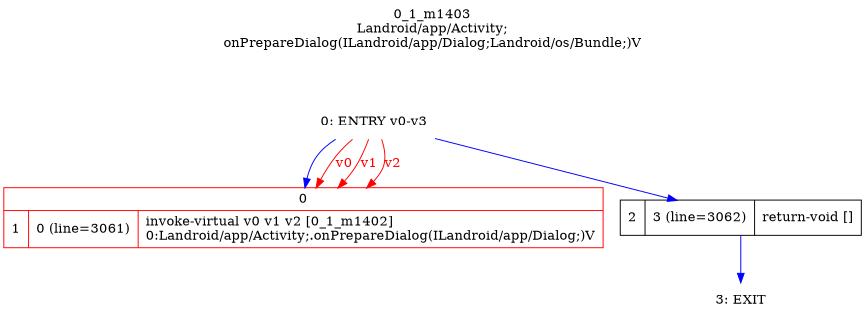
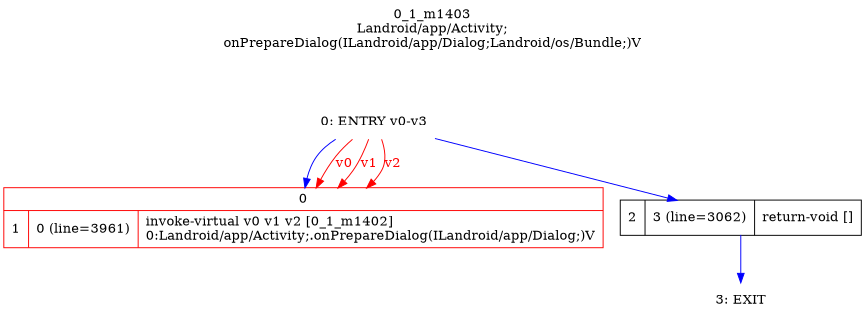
node "0": text "0 (line=3061)" -> "0 (line=3961)"
